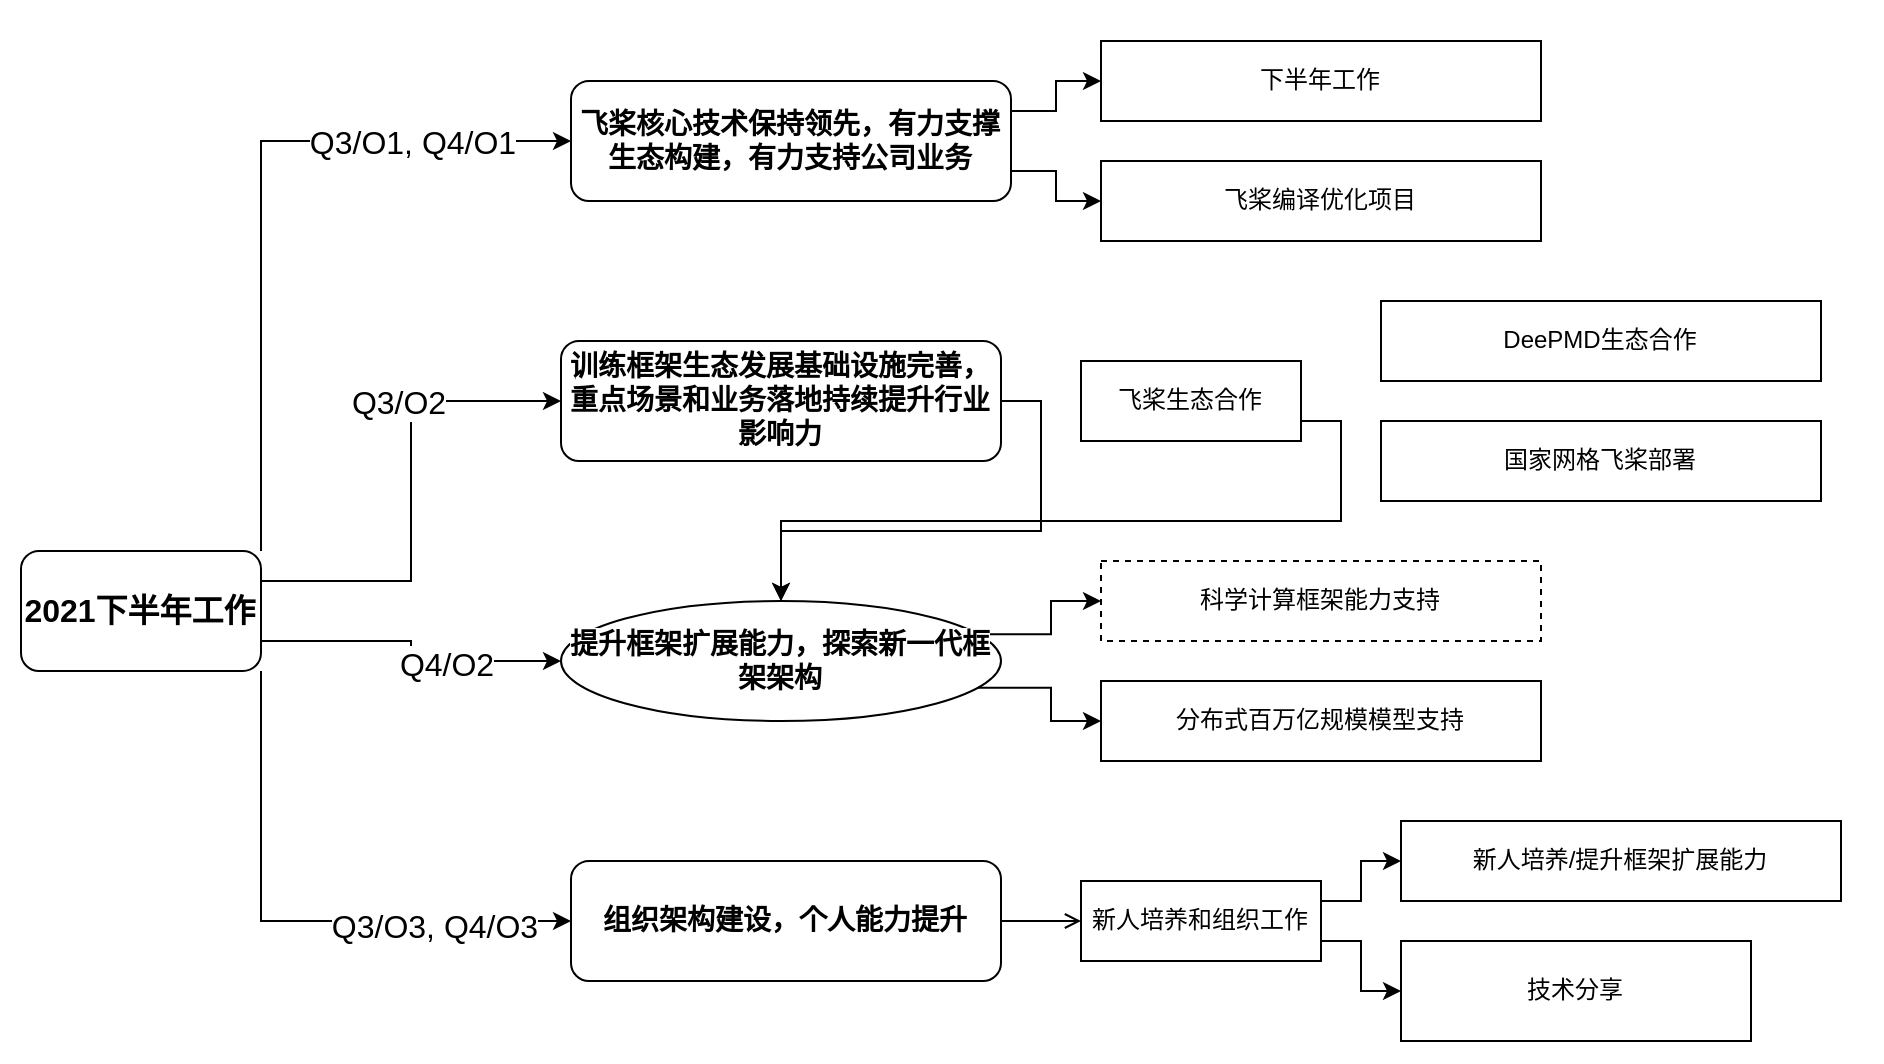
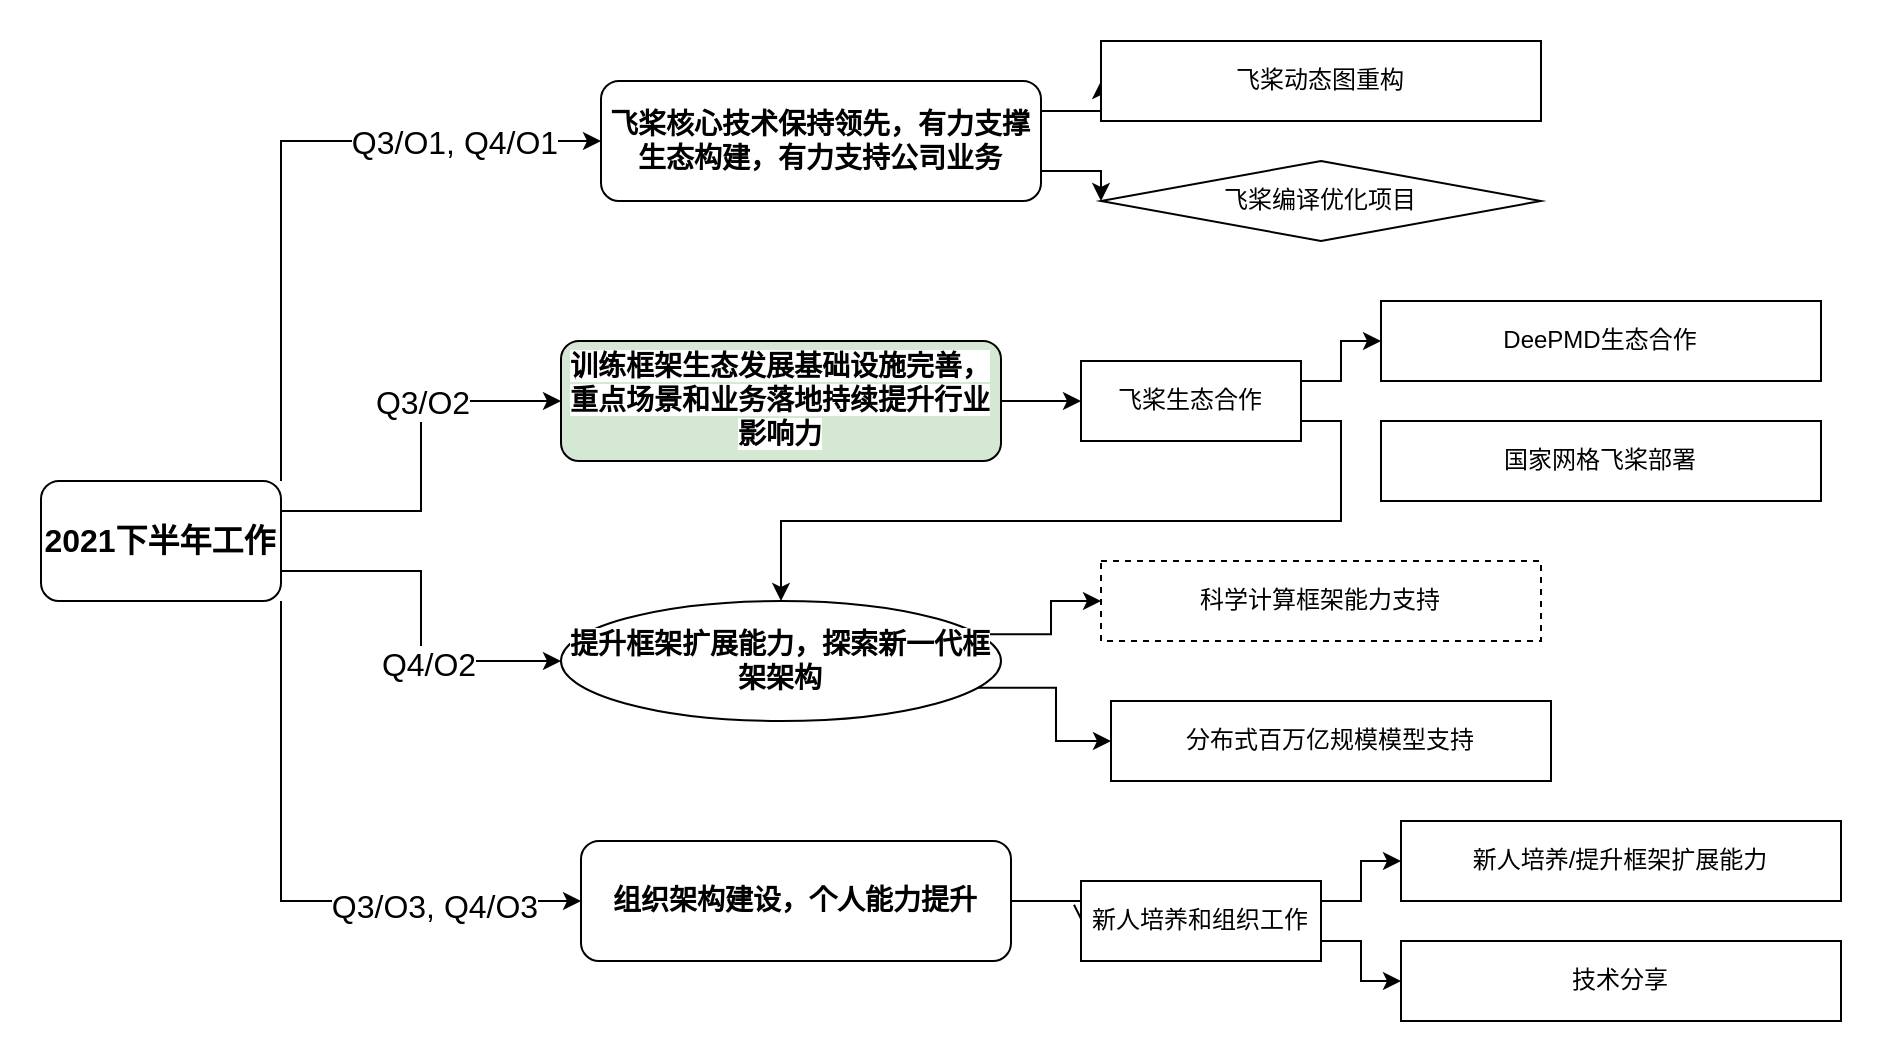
node "下半年工作": label "下半年工作" -> "飞桨动态图重构"
node "飞桨核心技术保持领先，有力支撑生态构建，有力支持公司业务": moved (791, 141) -> (821, 141)
node "飞桨编译优化项目": shape rectangle -> diamond
edge "飞桨生态合作" -> "DeePMD生态合作": added
node "训练框架生态发展基础设施完善，重点场景和业务落地持续提升行业影响力": fillcolor #ffffff -> #d5e8d4
edge "训练框架生态发展基础设施完善，重点场景和业务落地持续提升行业影响力" -> "提升框架扩展能力，探索新一代框架架构": now "训练框架生态发展基础设施完善，重点场景和业务落地持续提升行业影响力" -> "飞桨生态合作"
node "2021下半年工作": moved (141, 611) -> (161, 541)
node "分布式百万亿规模模型支持": moved (1321, 721) -> (1331, 741)
node "组织架构建设，个人能力提升": moved (786, 921) -> (796, 901)
node "技术分享": size 350x100 -> 440x80
